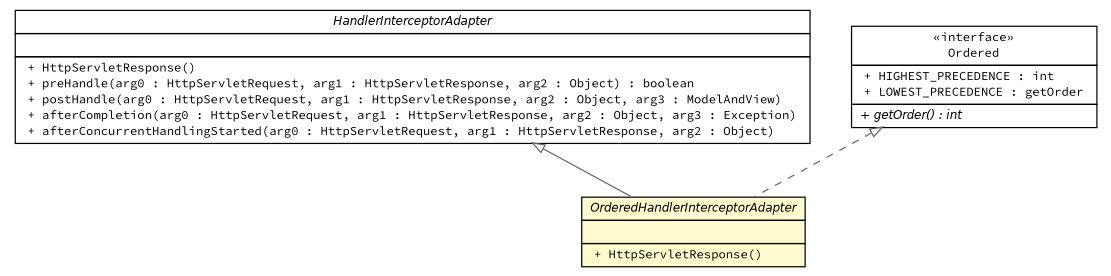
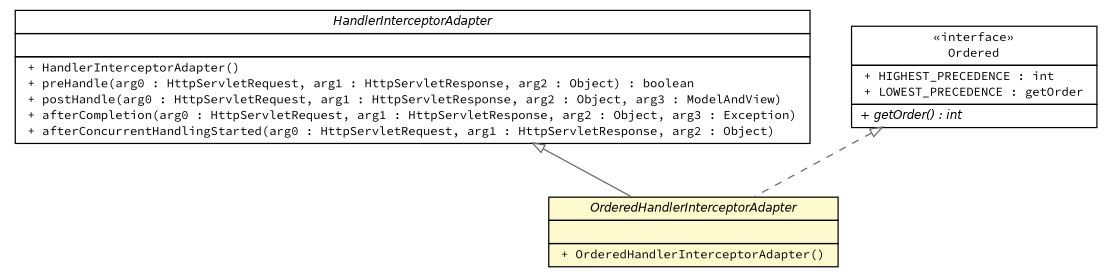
node "HandlerInterceptorAdapter": text "+ HttpServletResponse()" -> "+ HandlerInterceptorAdapter()"
node "OrderedHandlerInterceptorAdapter": text "+ HttpServletResponse()" -> "+ OrderedHandlerInterceptorAdapter()"
